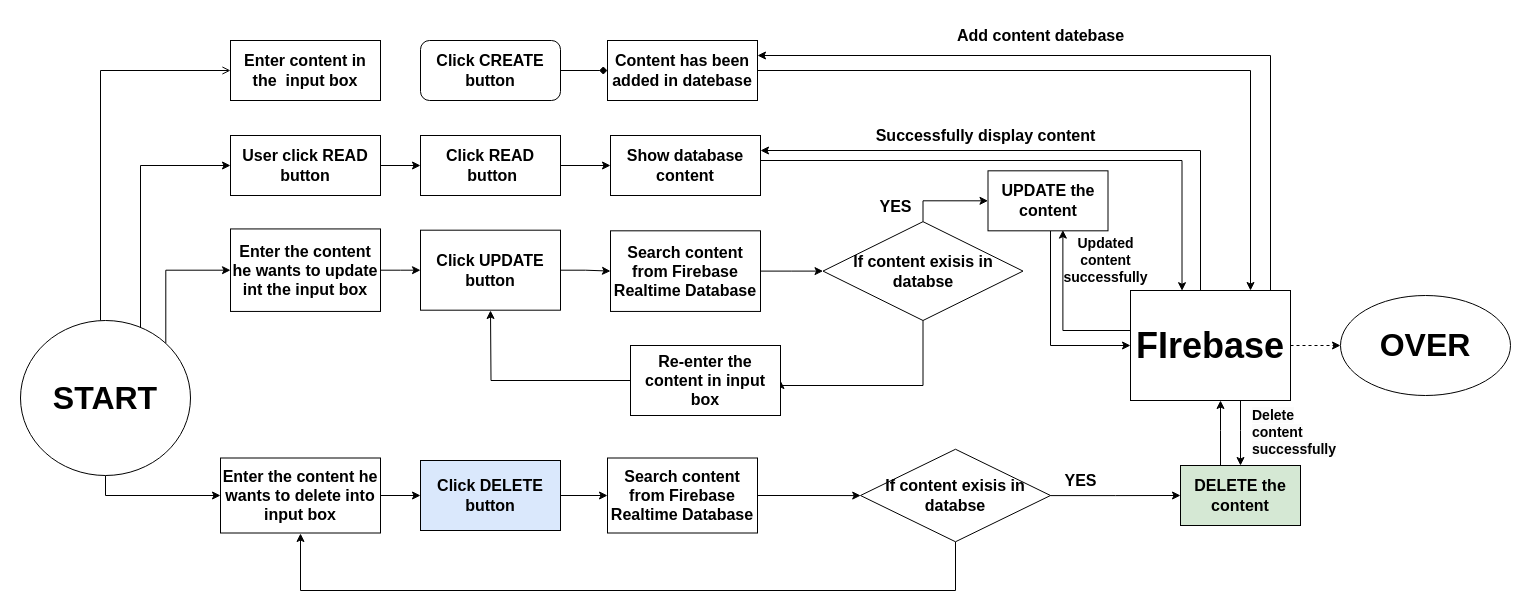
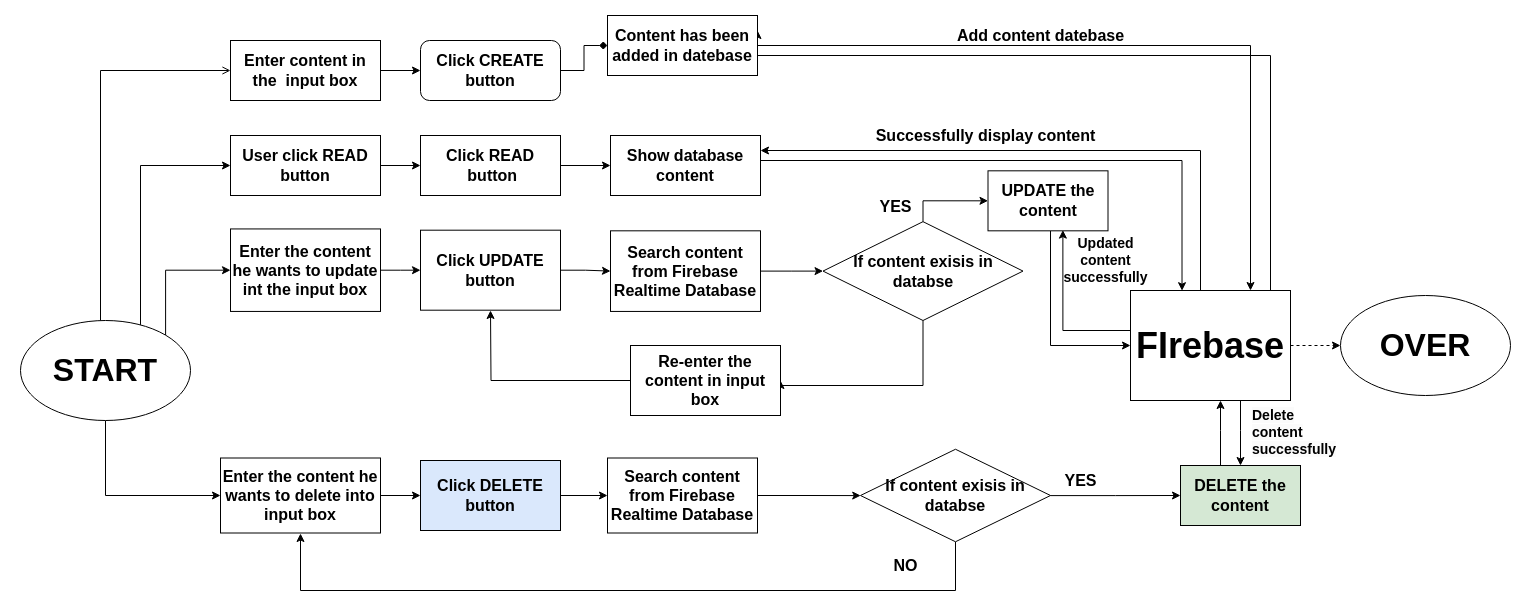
edge "Enter content in the input box" -> "Click CREATE button": added
node "Content has been added in datebase": moved (683, 71) -> (683, 46)
node "START": size 170x155 -> 170x100
node "NO": added
